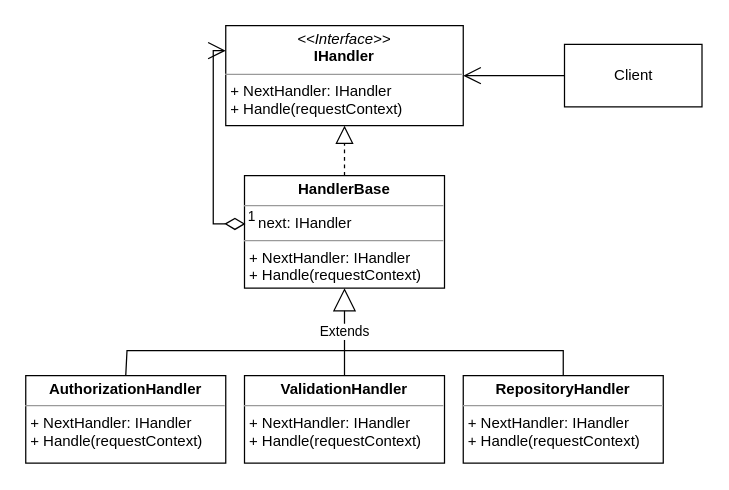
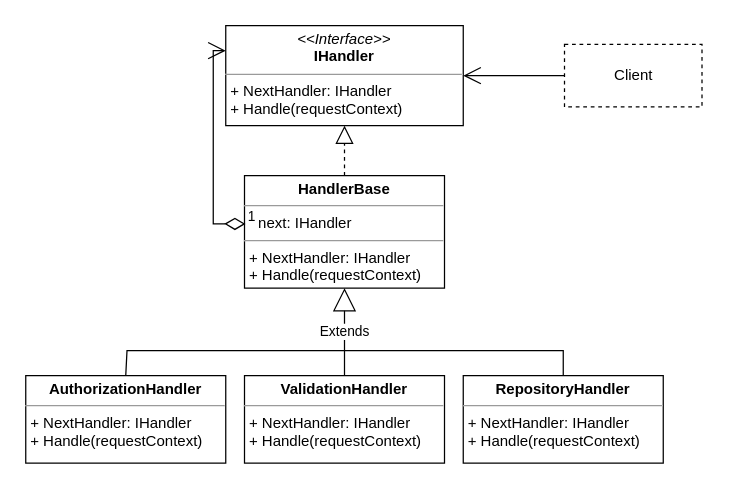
node "Client": style solid -> dashed
